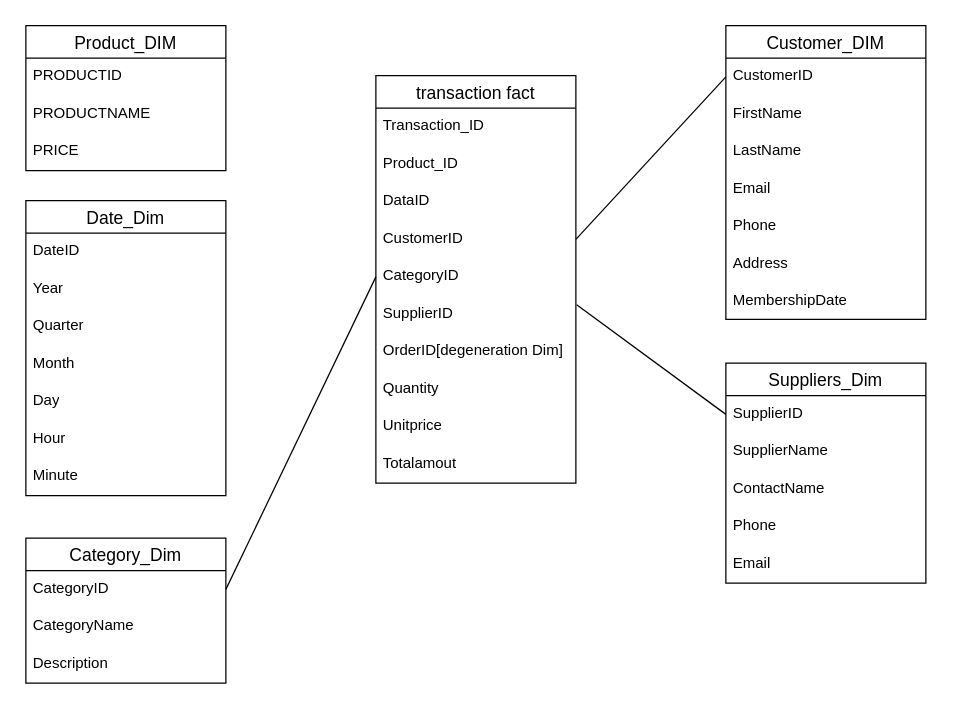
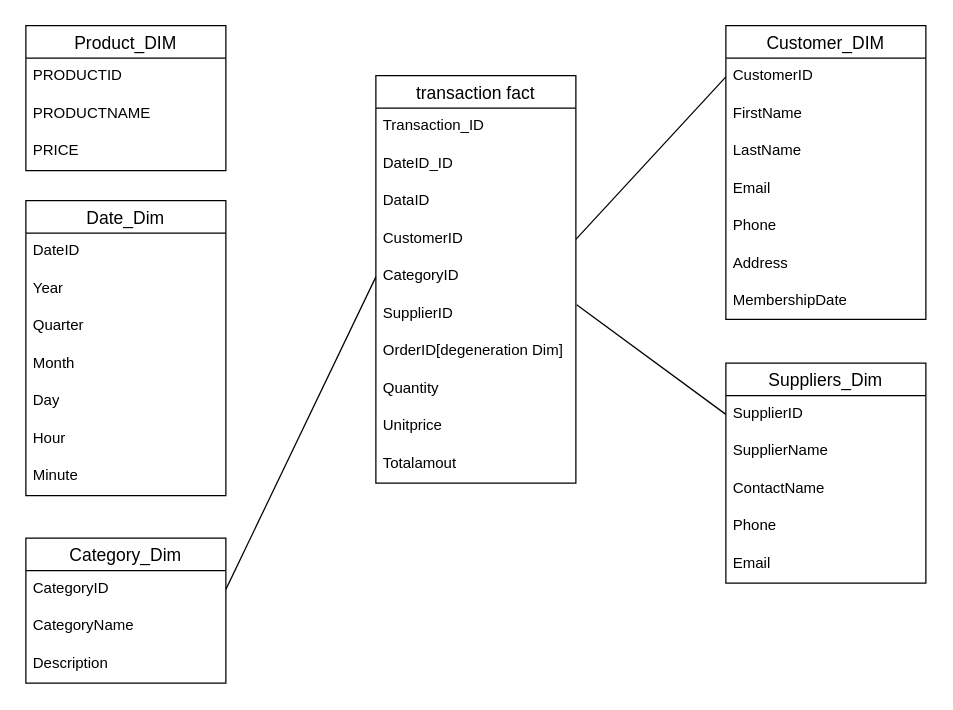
node "Product_ID": label "Product_ID" -> "DateID_ID"
